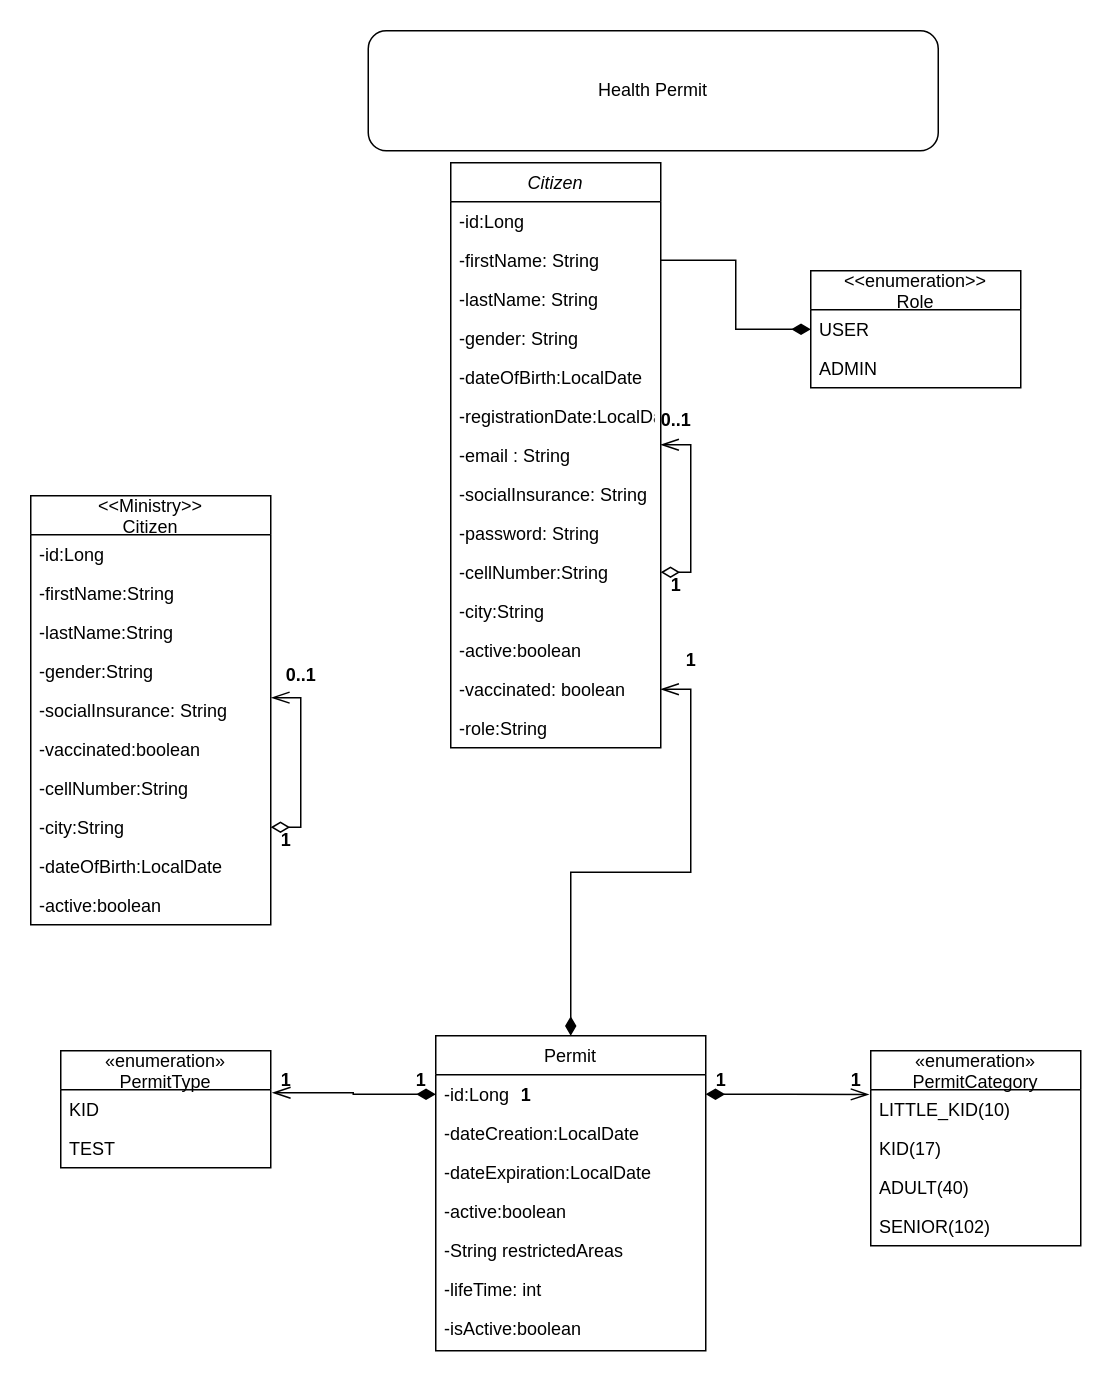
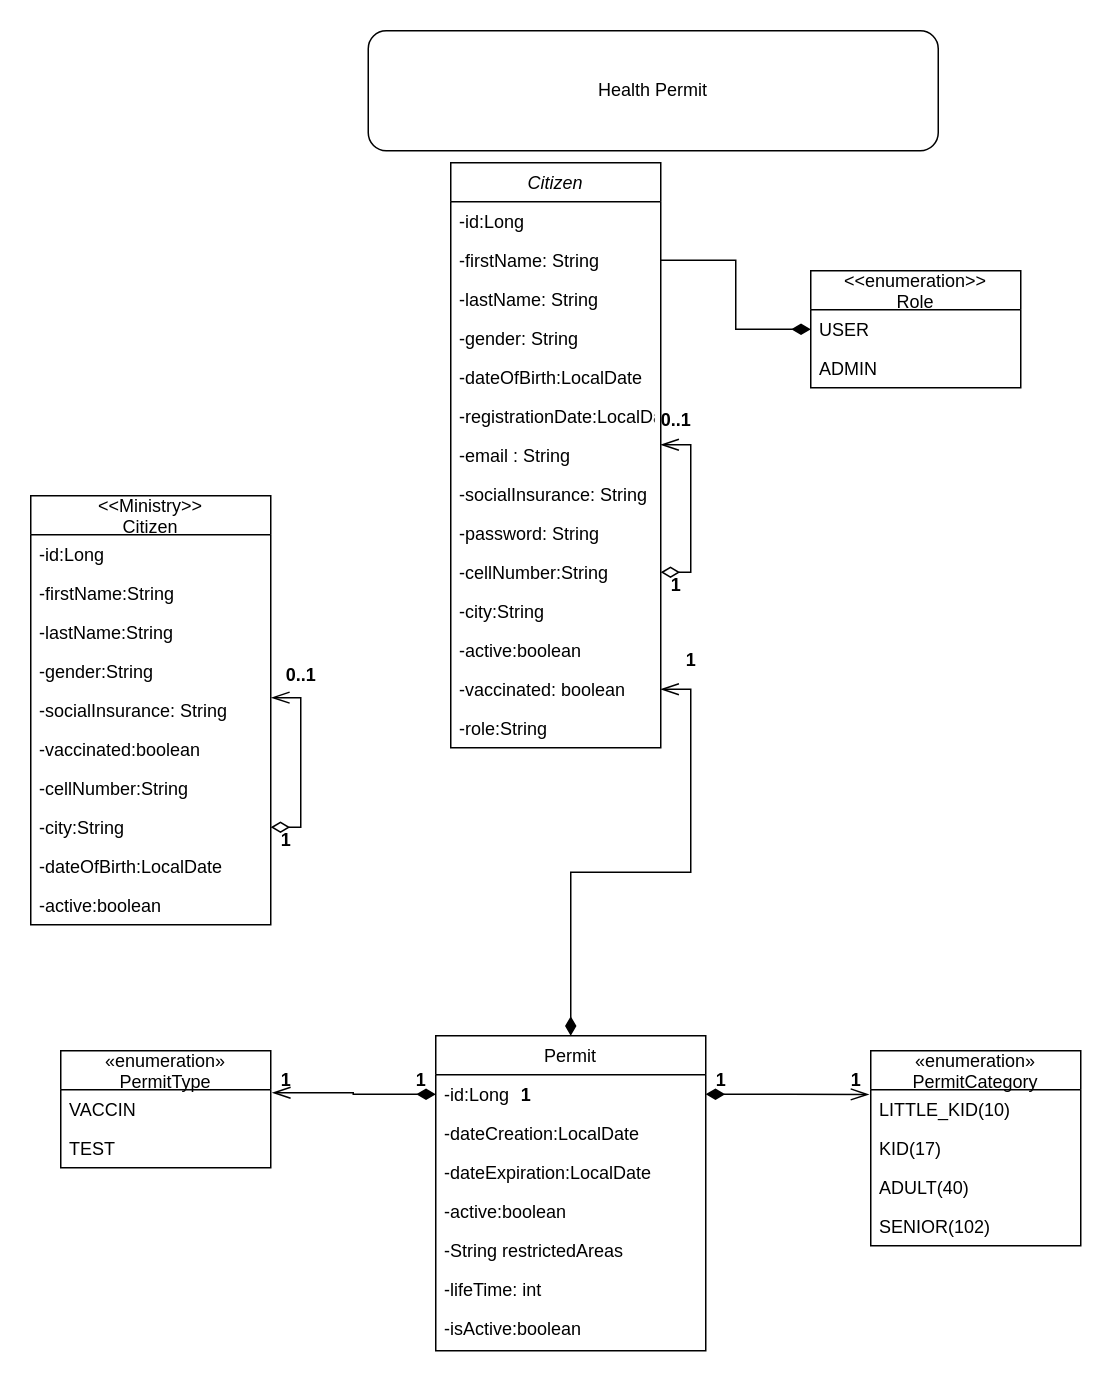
node "KID": label "KID" -> "VACCIN"
